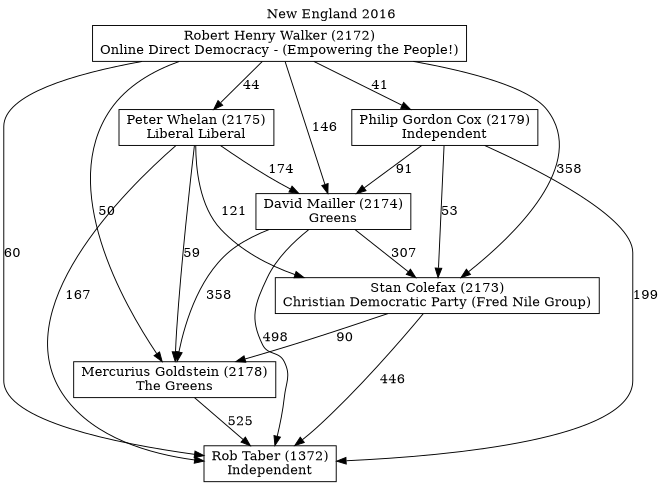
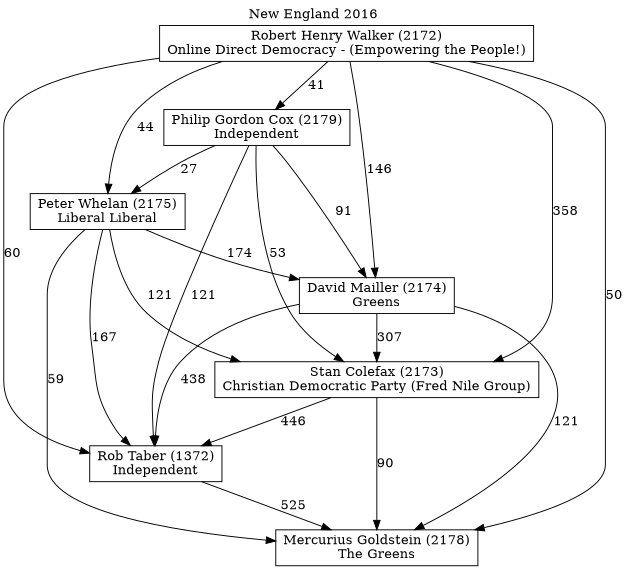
edge "Philip Gordon Cox (2179) Independent" -> "Peter Whelan (2175) Liberal Liberal": added, label "27"
edge "David Mailler (2174) Greens" -> "Mercurius Goldstein (2178) The Greens": label "358" -> "121"
edge "Philip Gordon Cox (2179) Independent" -> "Rob Taber (1372) Independent": label "199" -> "121"
edge "David Mailler (2174) Greens" -> "Rob Taber (1372) Independent": label "498" -> "438"
edge "Mercurius Goldstein (2178) The Greens" -> "Rob Taber (1372) Independent": reversed
